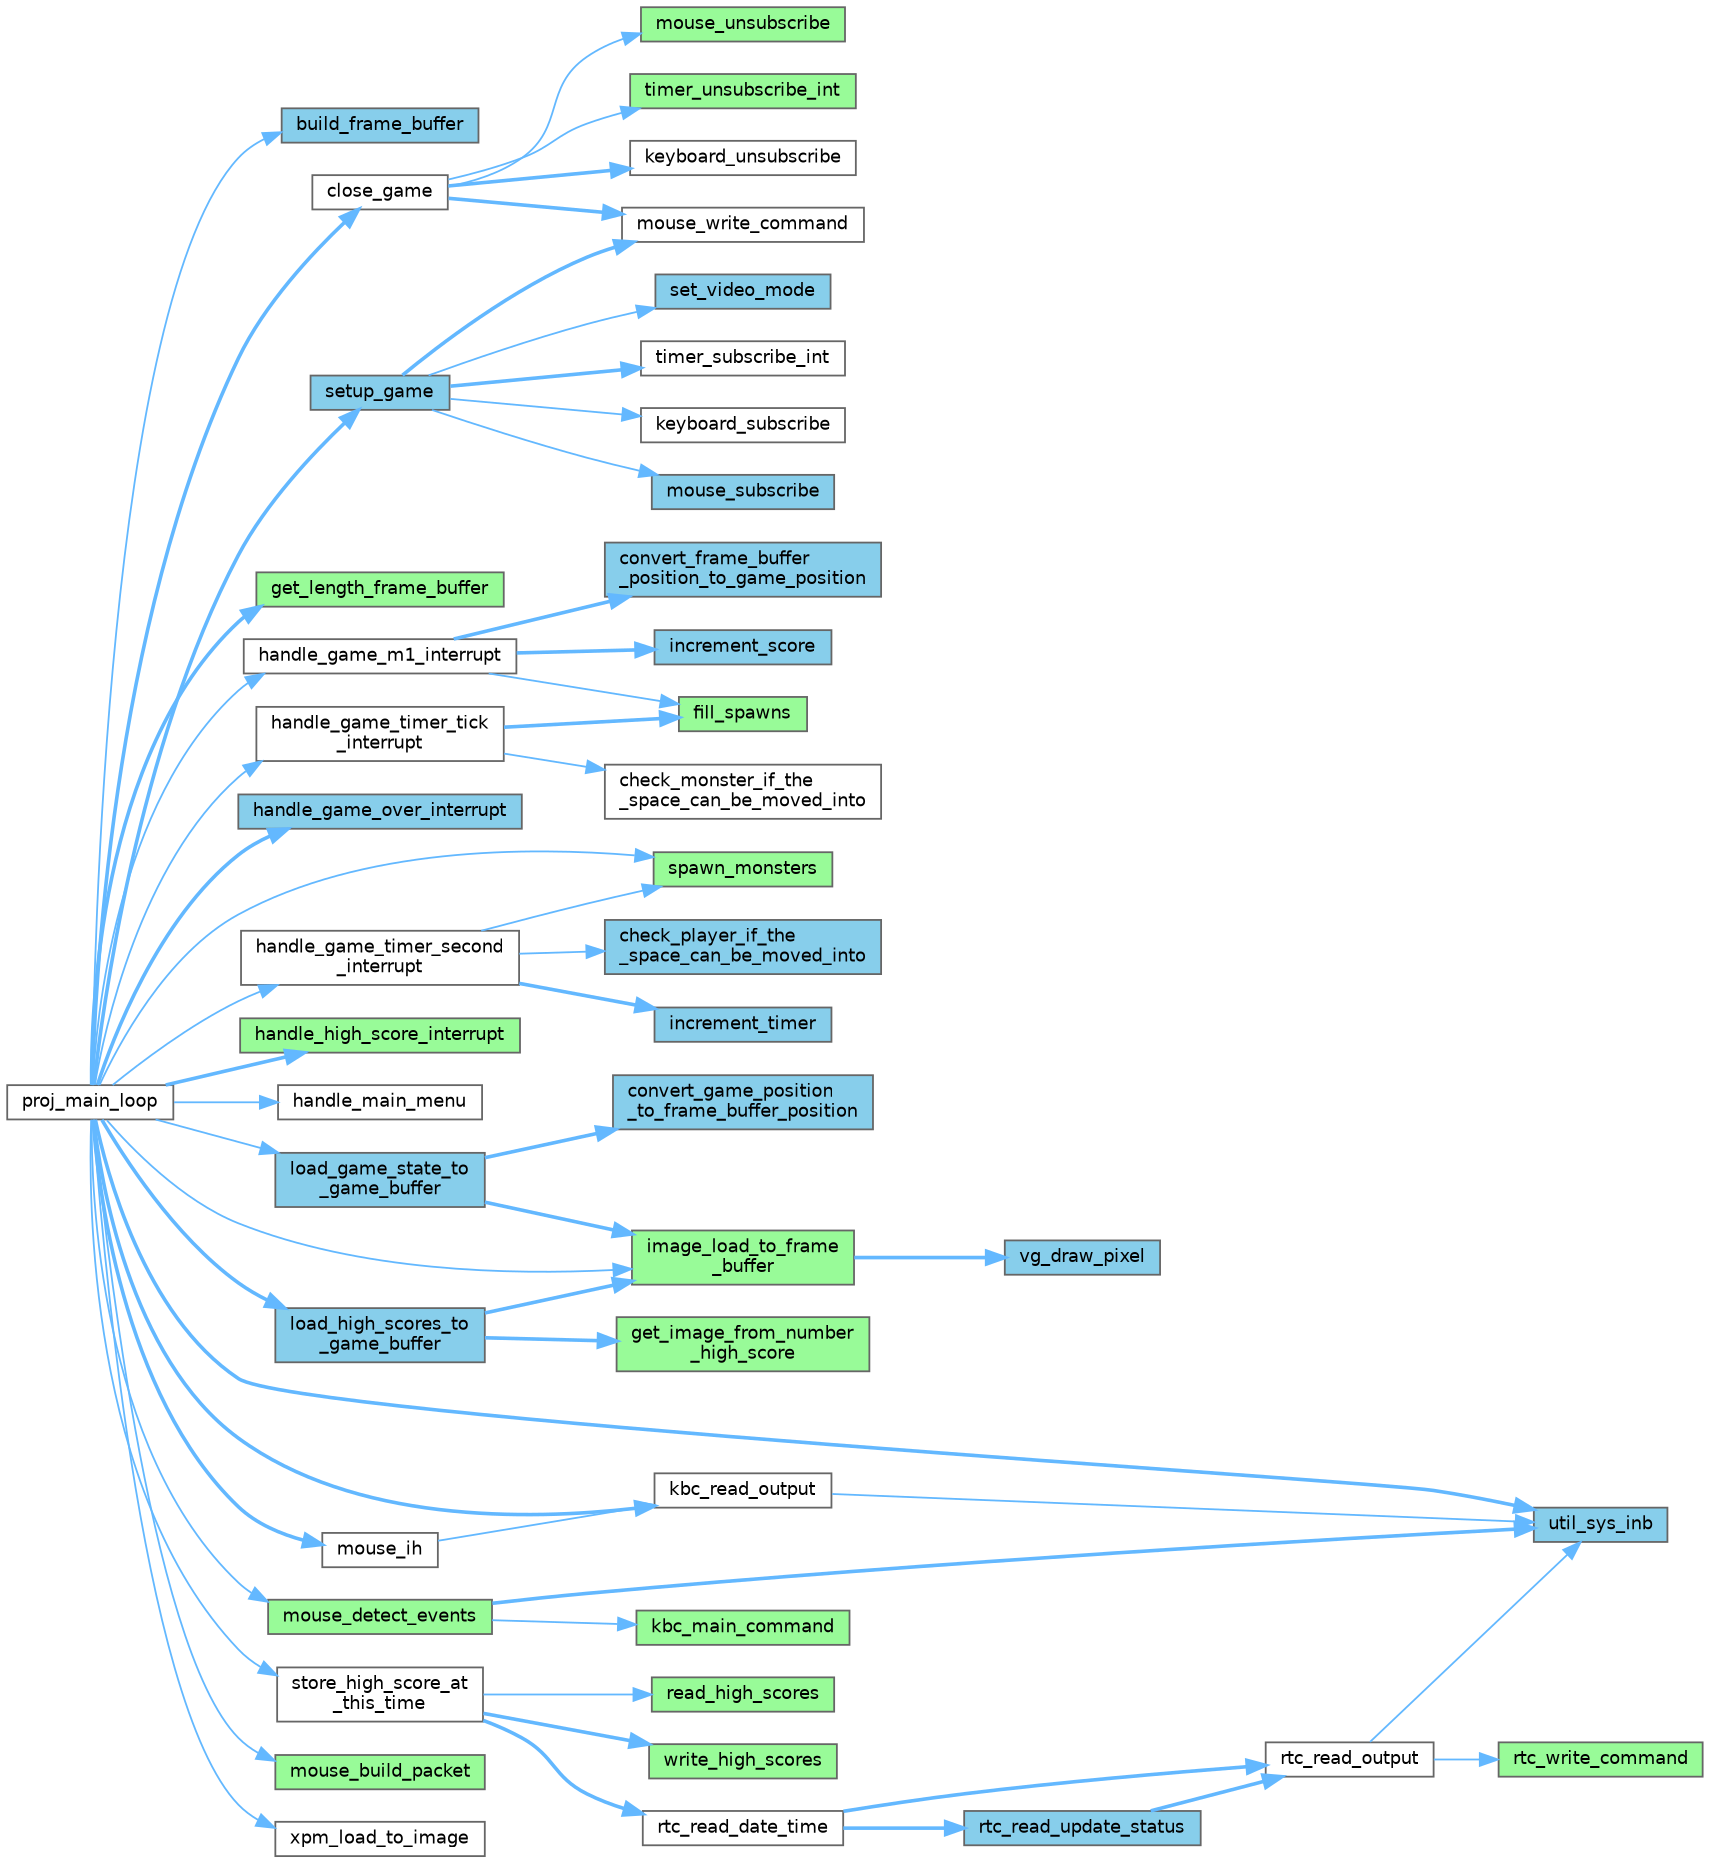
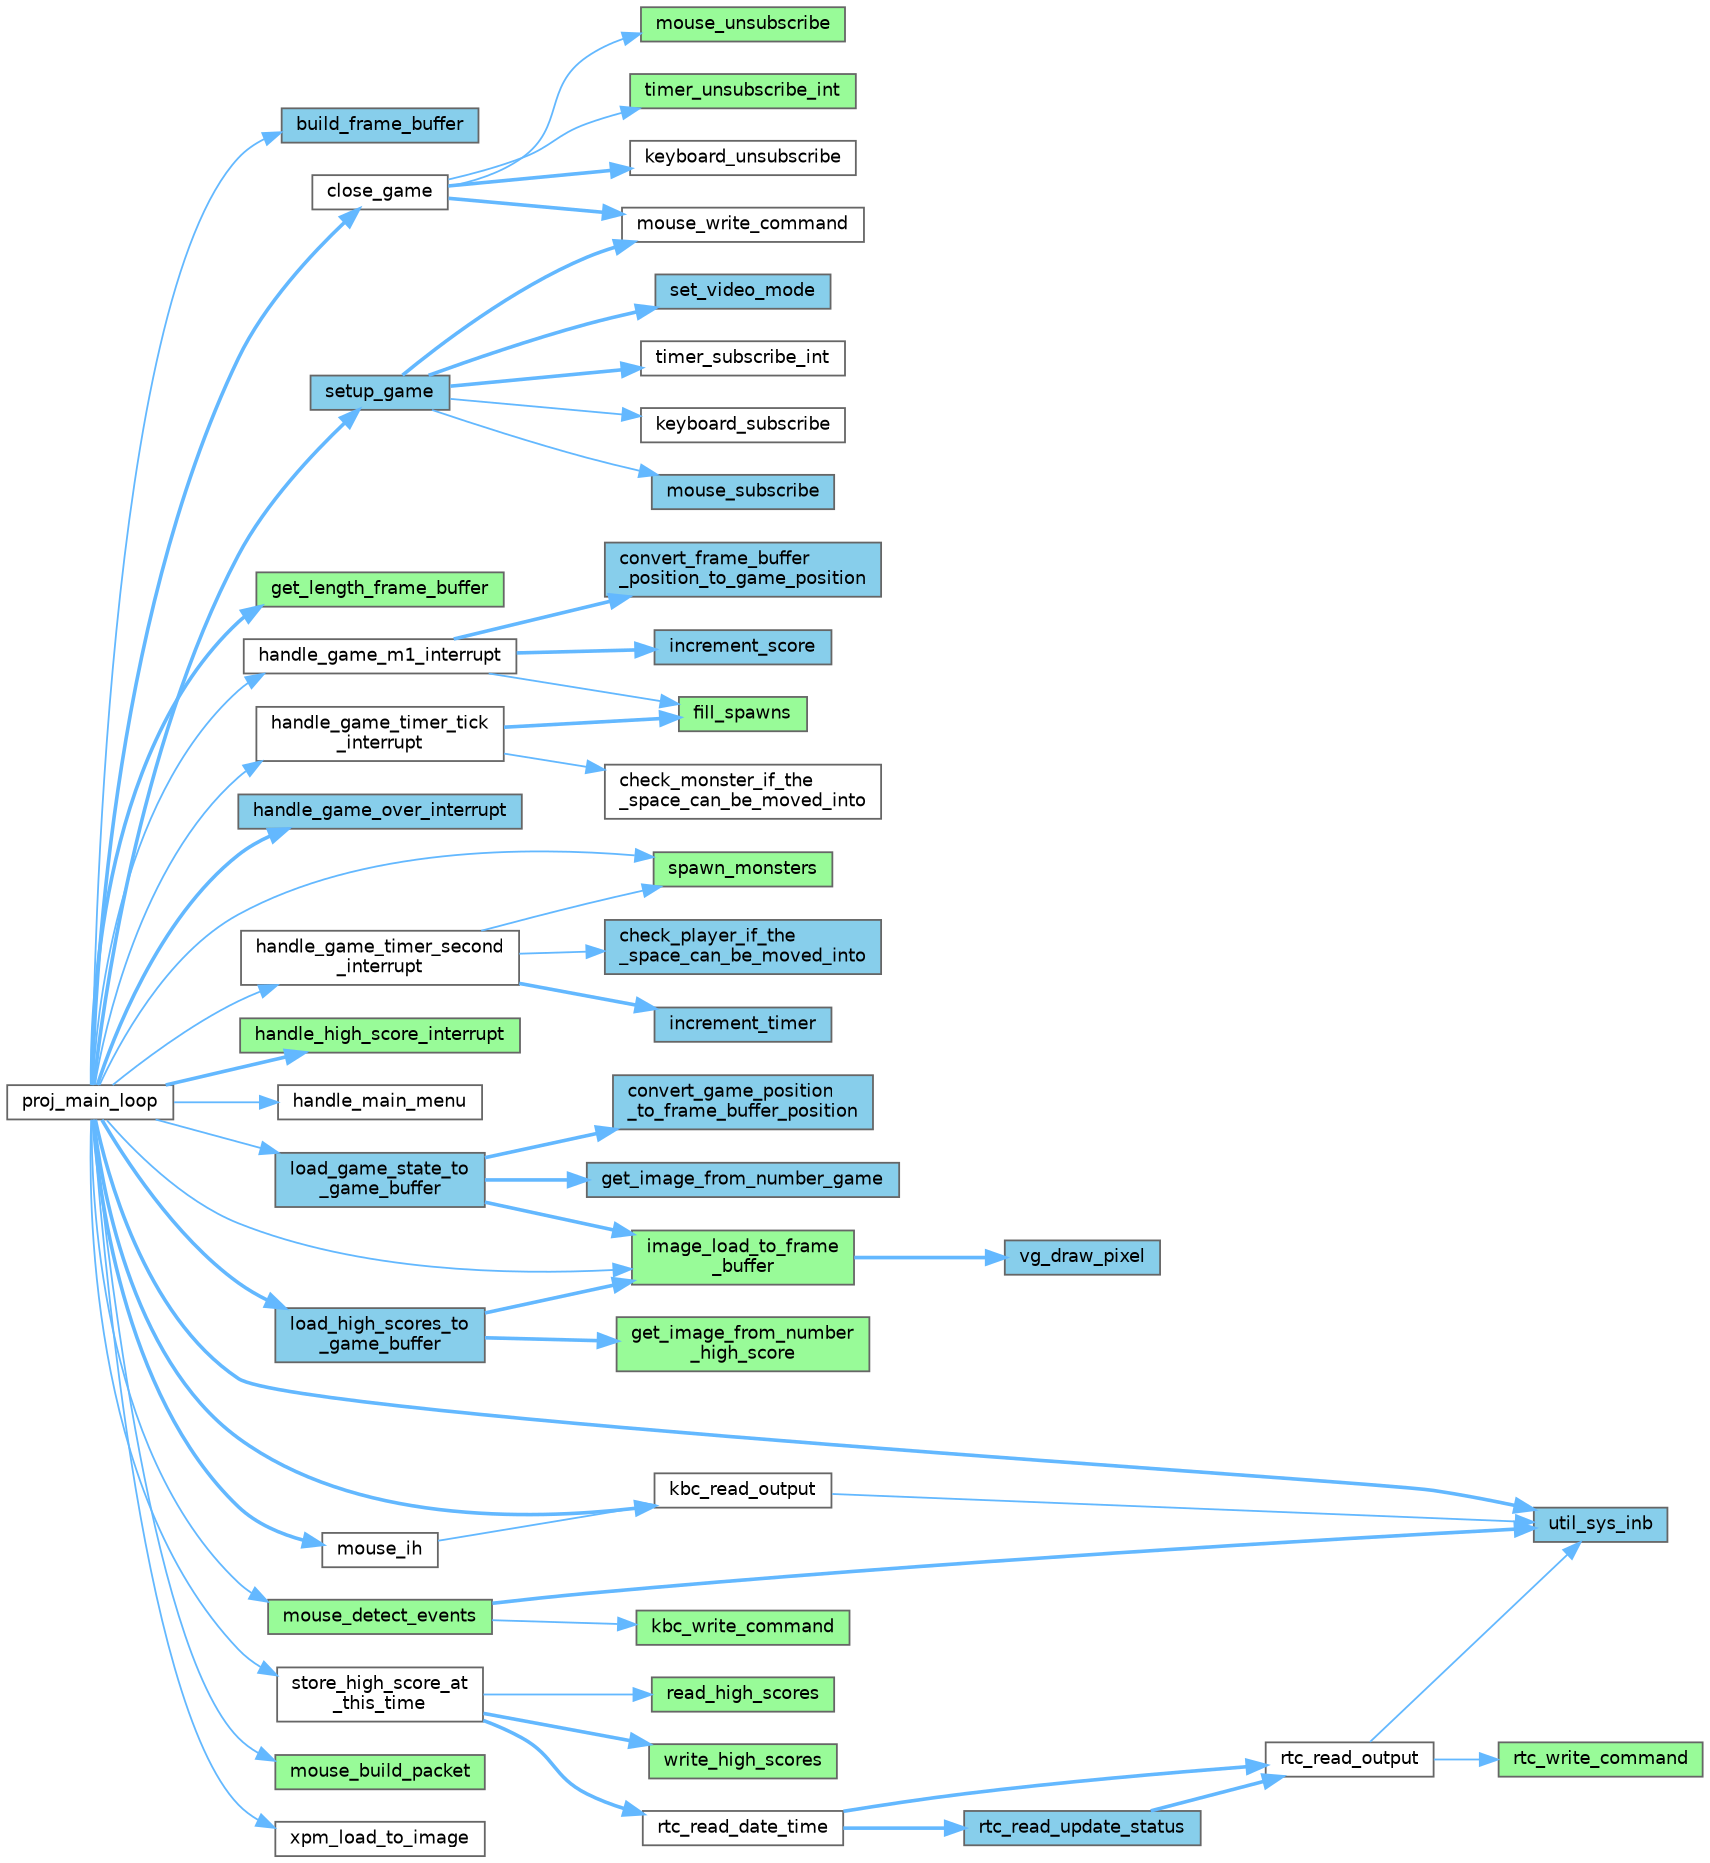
edge "setup_game" -> "set_video_mode": style solid -> bold
node "get_image_from_number_game": added
node "kbc_main_command": label "kbc_main_command" -> "kbc_write_command"
